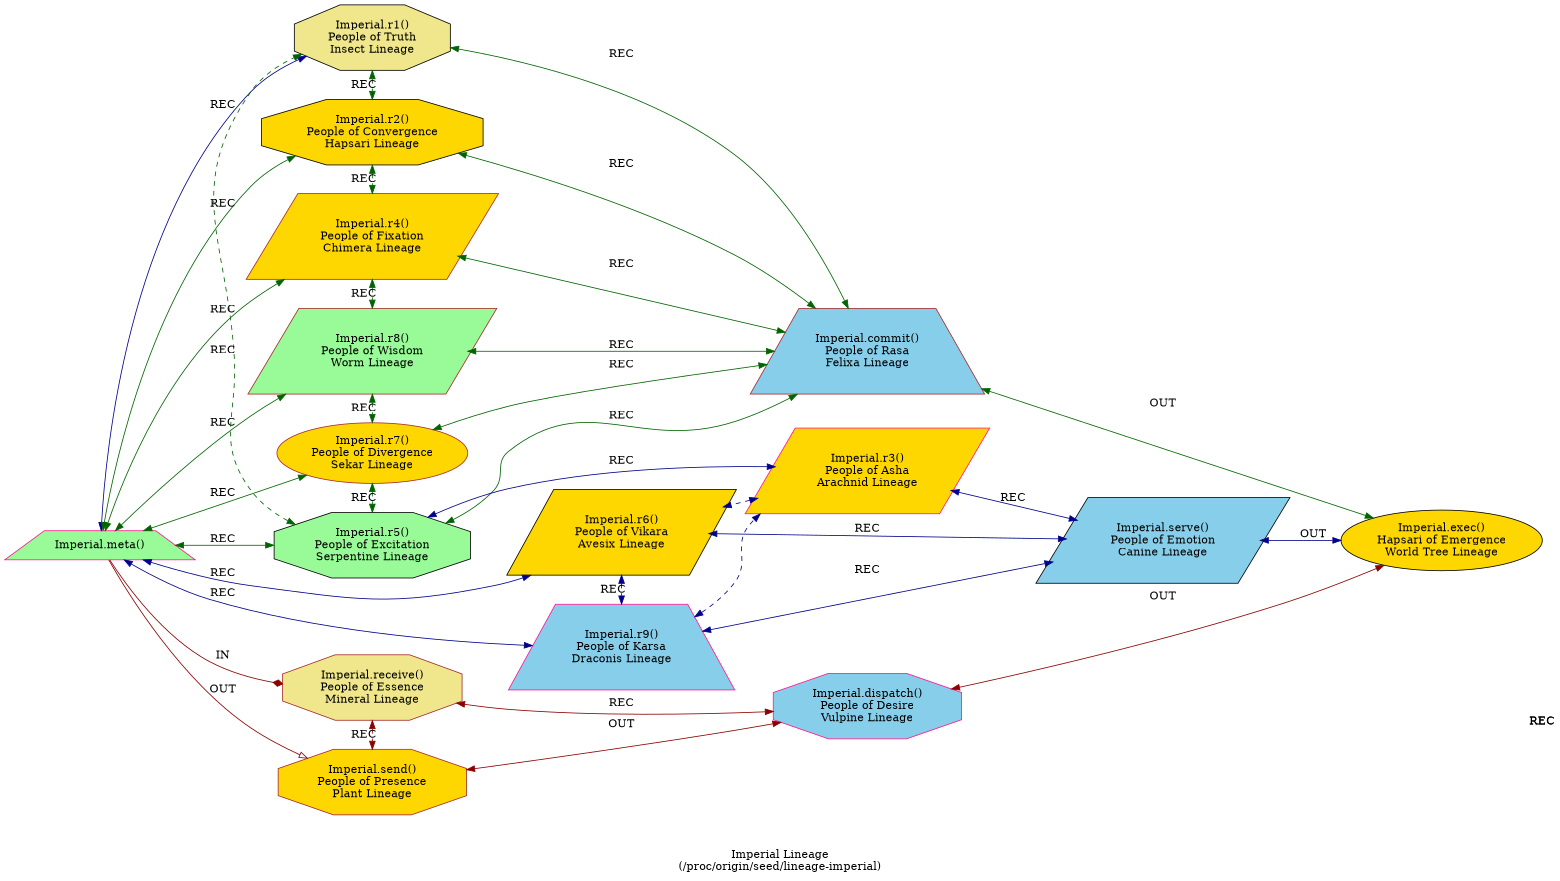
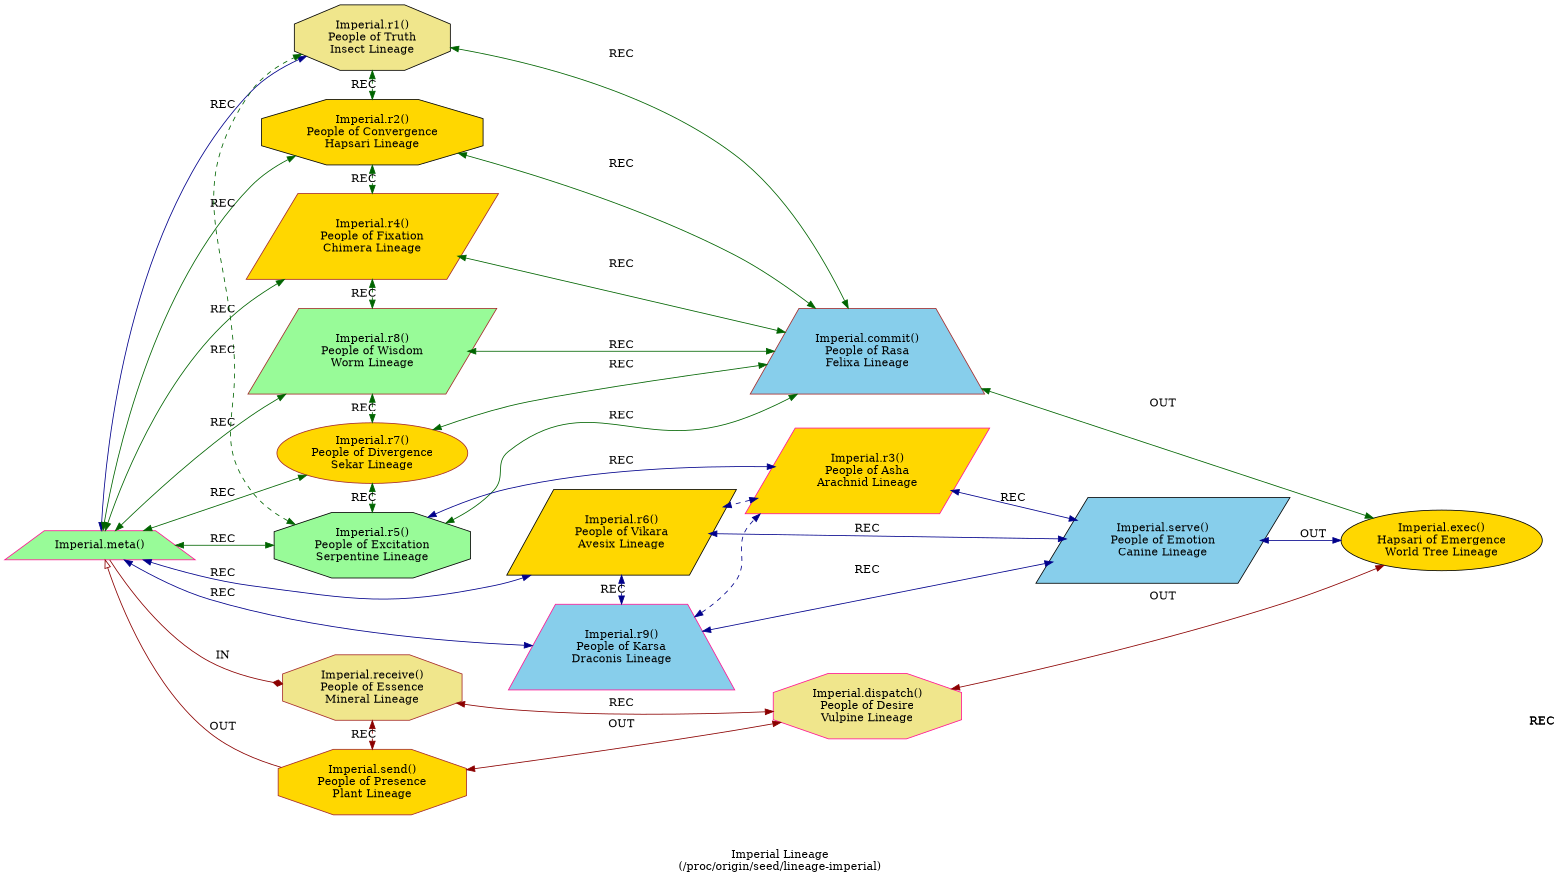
edge "Imperial.meta()" -> "Imperial.send() People of Presence Plant Lineage": reversed
node "Imperial.dispatch() People of Desire Vulpine Lineage": fillcolor skyblue -> khaki
